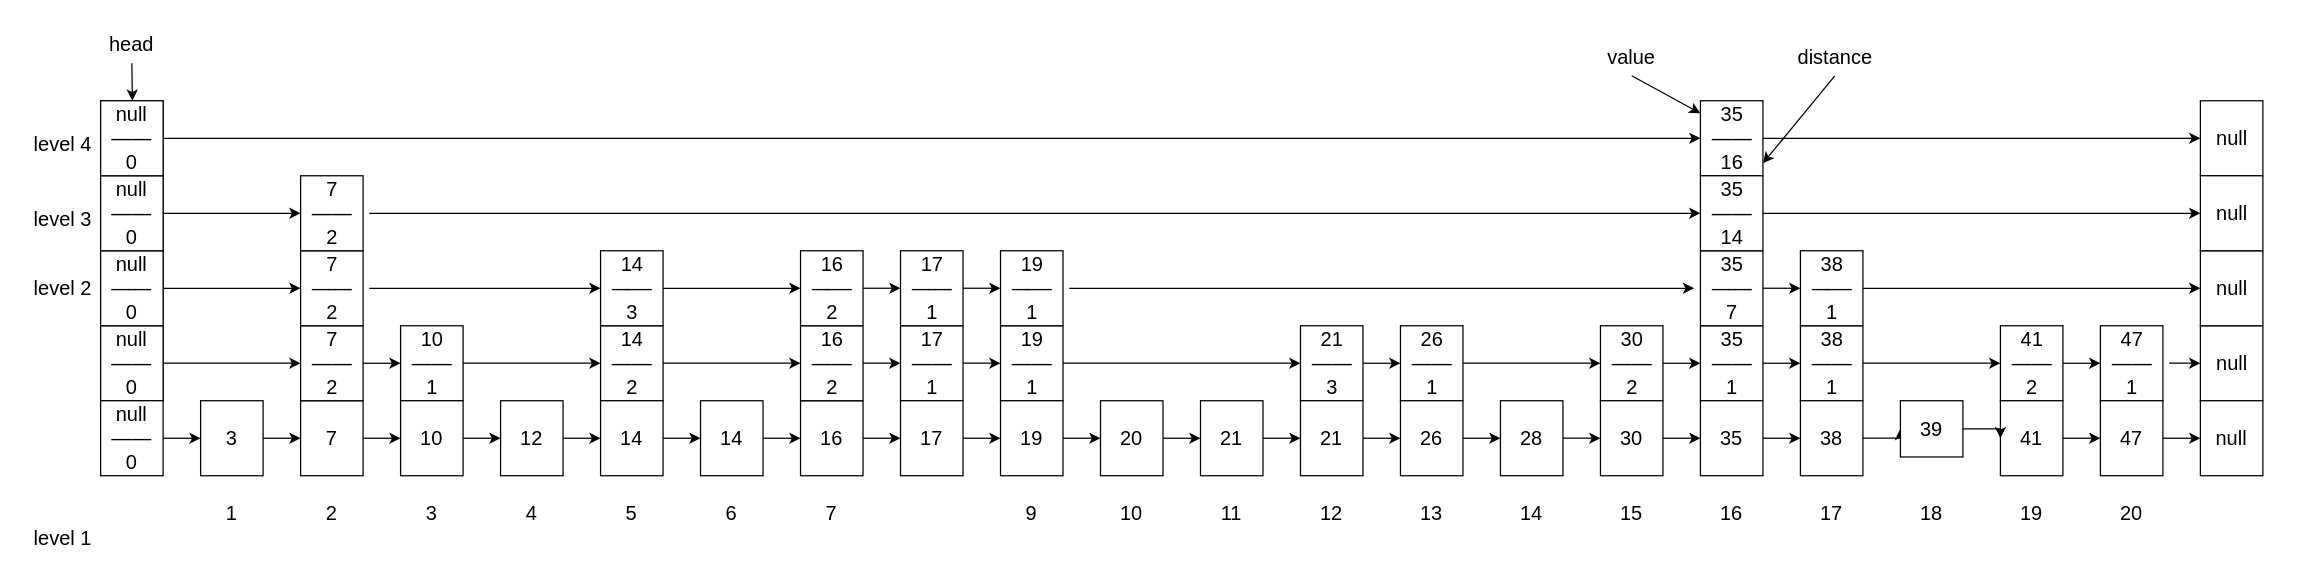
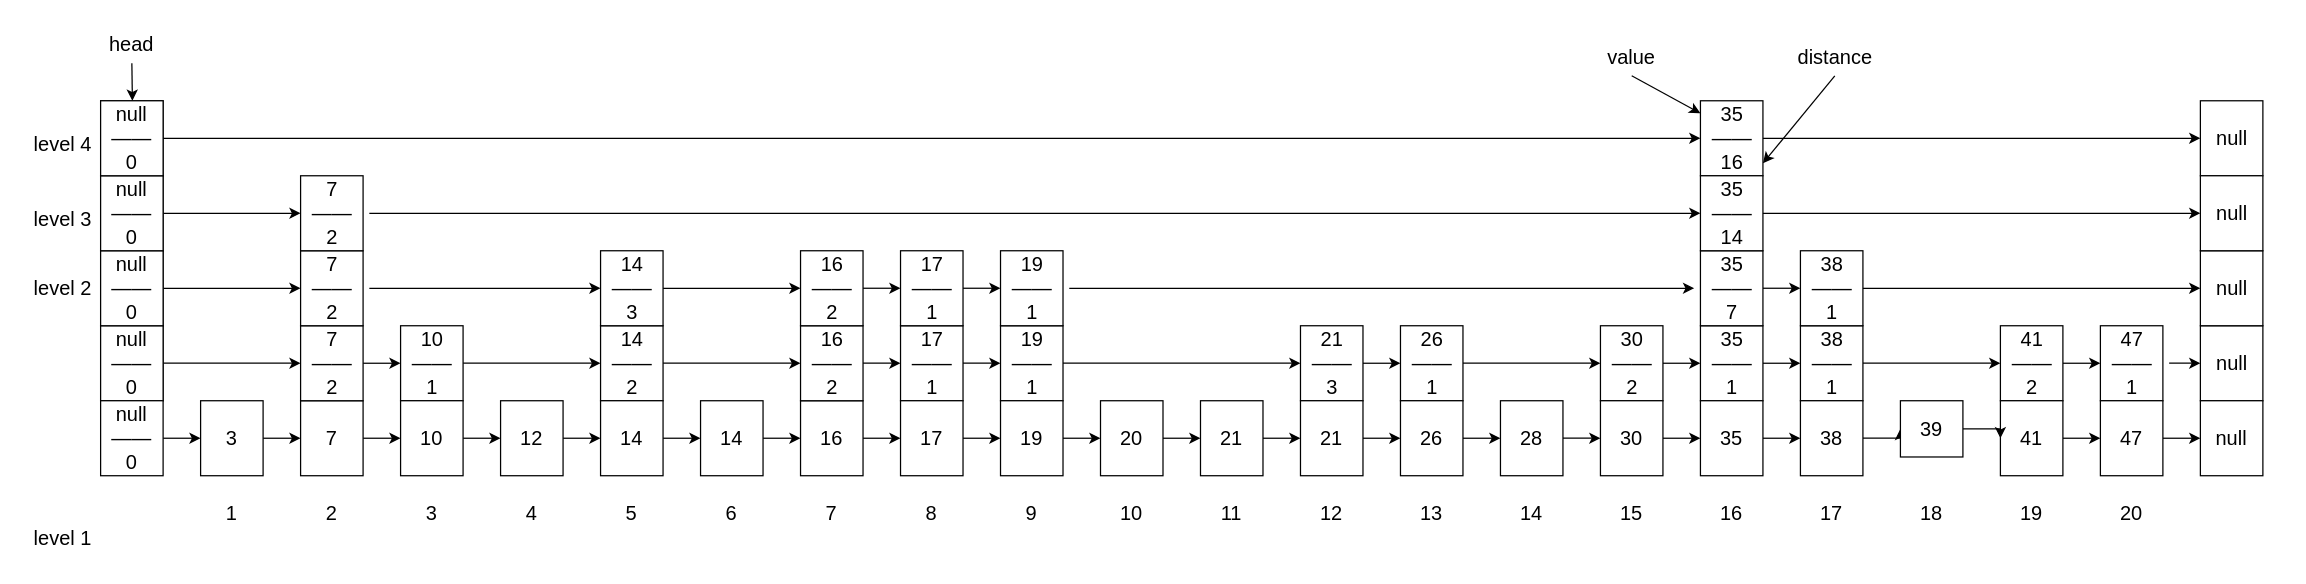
node "8": added
